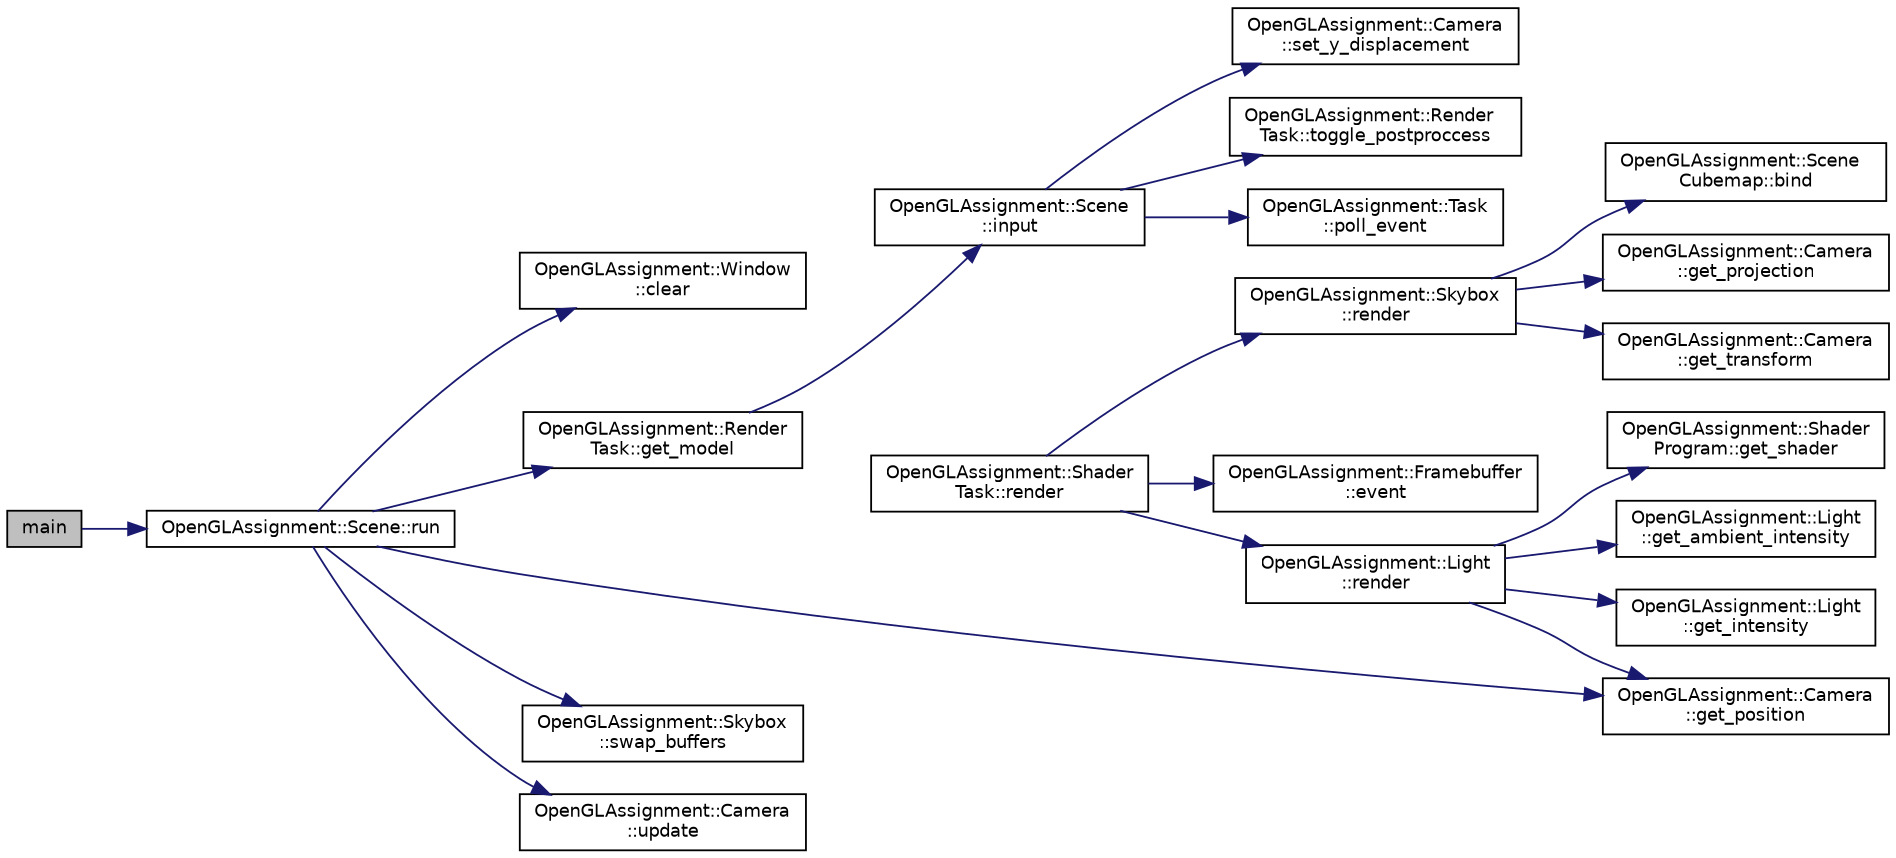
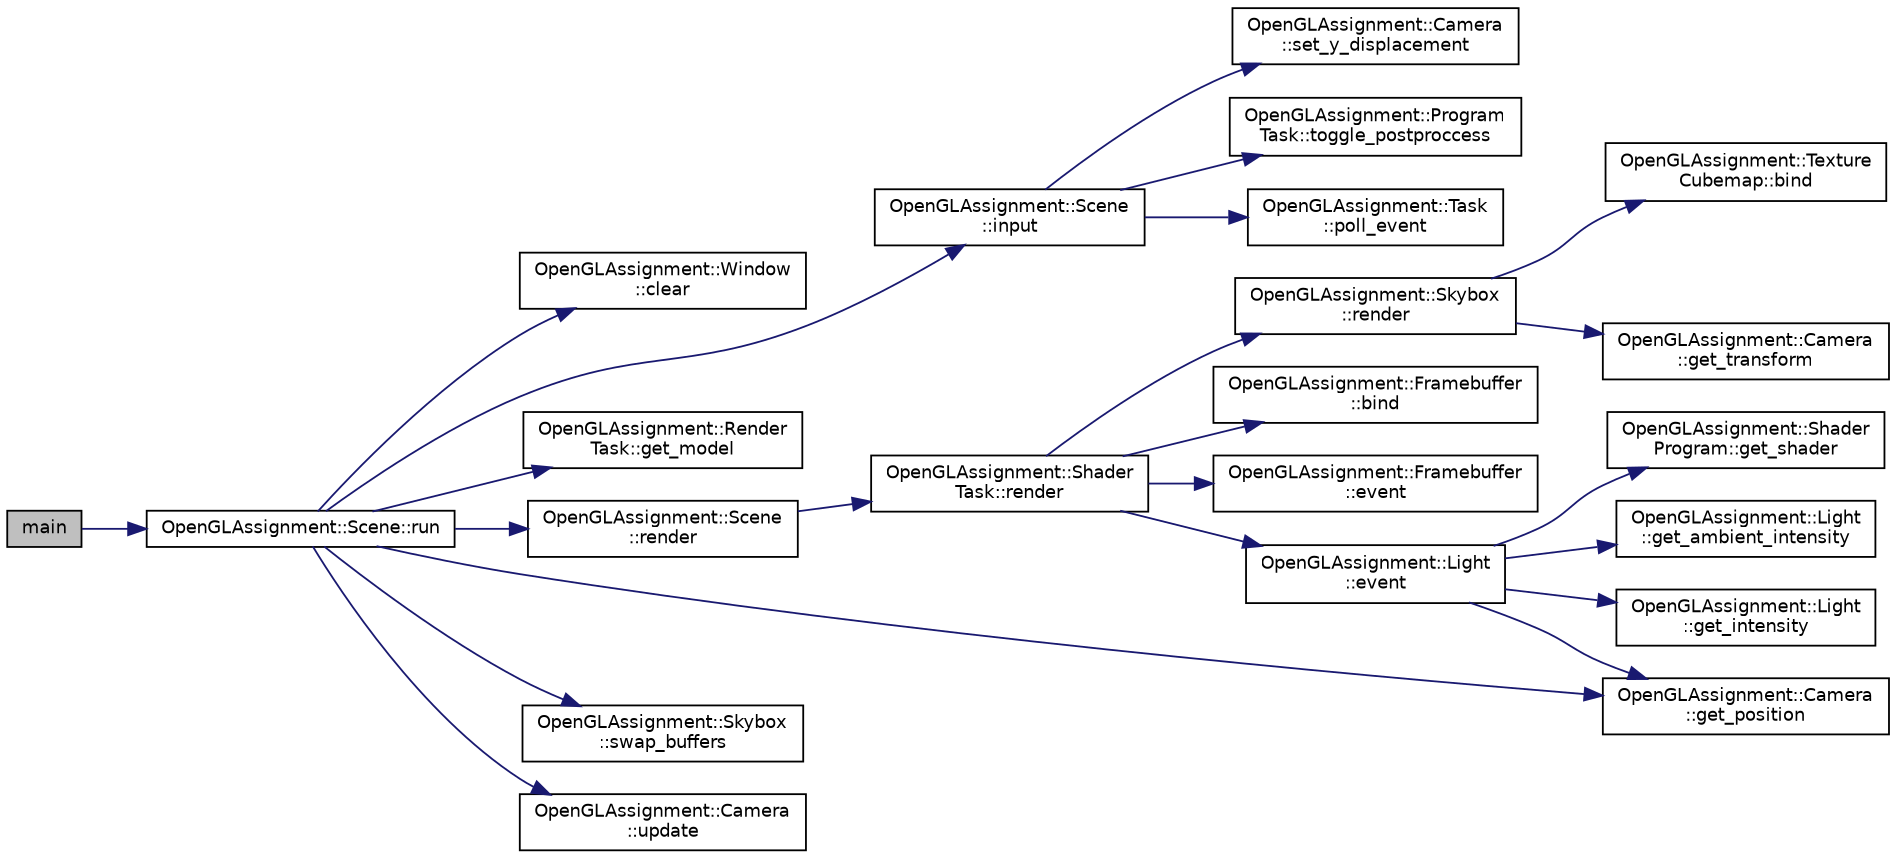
node "OpenGLAssignment::Render Task::toggle_postproccess": label "OpenGLAssignment::Render Task::toggle_postproccess" -> "OpenGLAssignment::Program Task::toggle_postproccess"
node "OpenGLAssignment::Scene Cubemap::bind": label "OpenGLAssignment::Scene Cubemap::bind" -> "OpenGLAssignment::Texture Cubemap::bind"
node "OpenGLAssignment::Camera ::get_projection": removed
edge "OpenGLAssignment::Render Task::get_model" -> "OpenGLAssignment::Scene ::input": now "OpenGLAssignment::Scene::run" -> "OpenGLAssignment::Scene ::input"
node "OpenGLAssignment::Framebuffer ::bind": added
node "OpenGLAssignment::Scene ::render": added
node "OpenGLAssignment::Light ::render": label "OpenGLAssignment::Light ::render" -> "OpenGLAssignment::Light ::event"
